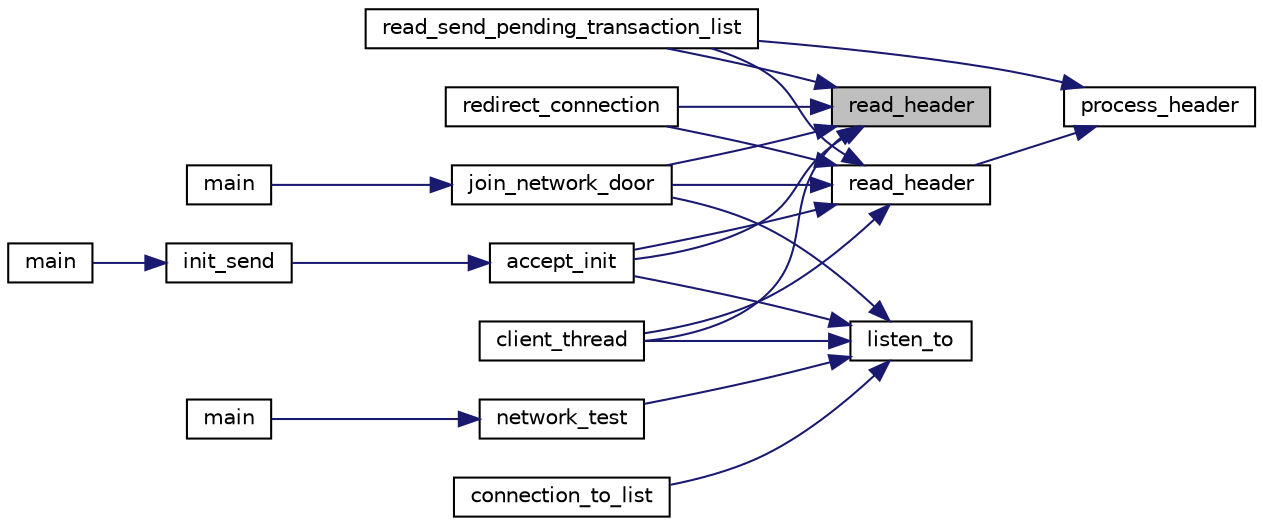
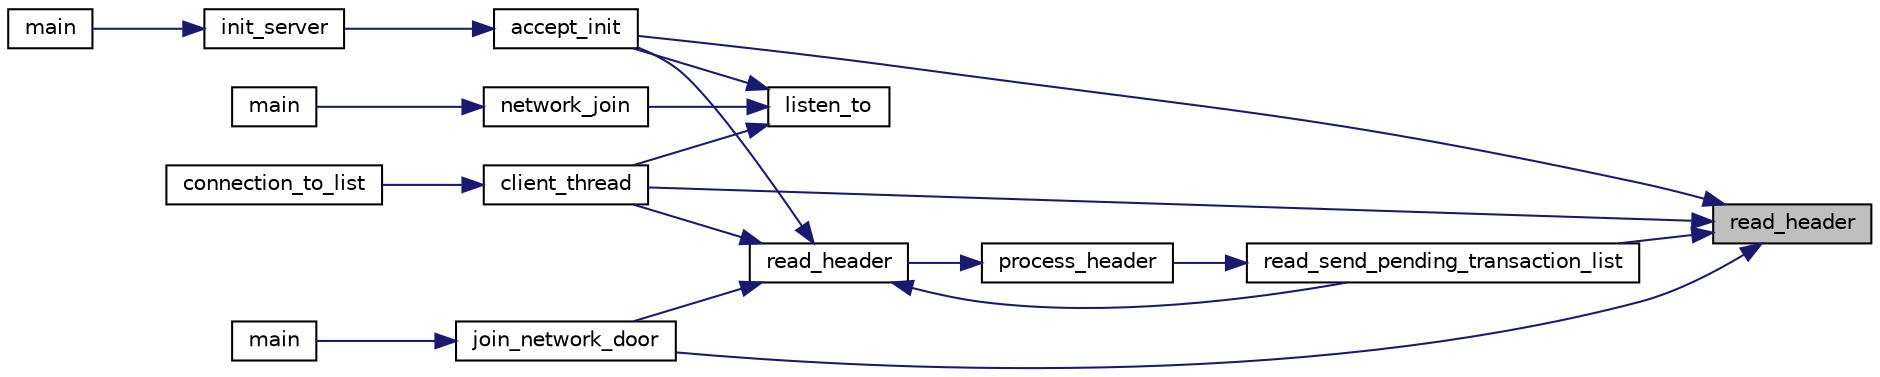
edge "read_send_pending_transaction_list" -> "process_header": reversed
node "redirect_connection": removed
edge "join_network_door" -> "listen_to": removed
node "init_send": label "init_send" -> "init_server"
node "network_test": label "network_test" -> "network_join"
edge "connection_to_list" -> "listen_to": now "connection_to_list" -> "client_thread"
